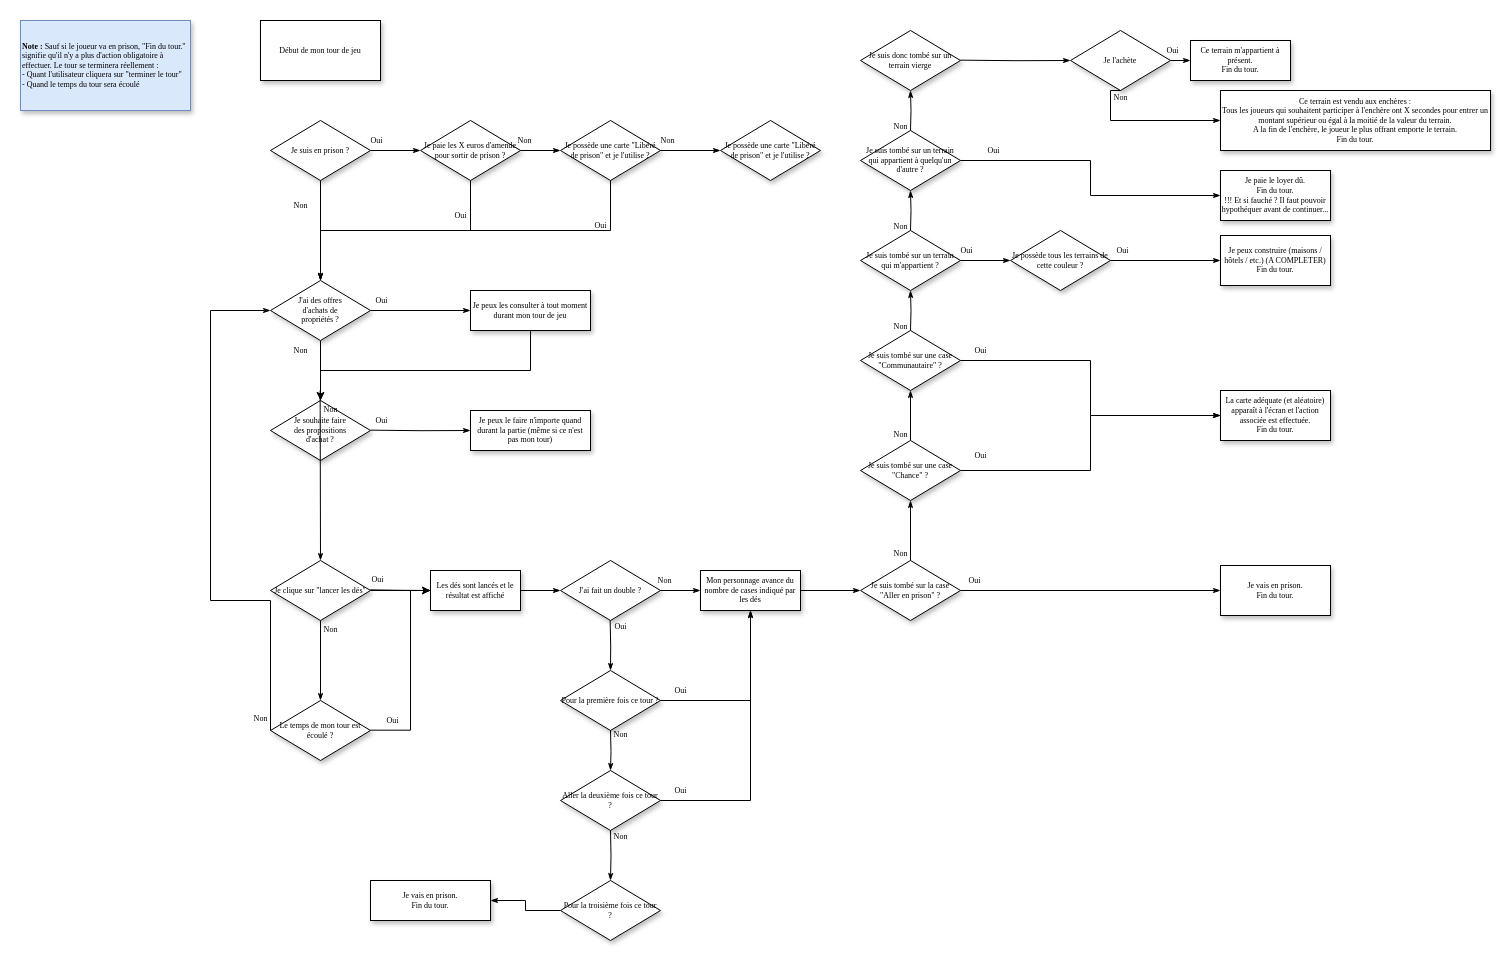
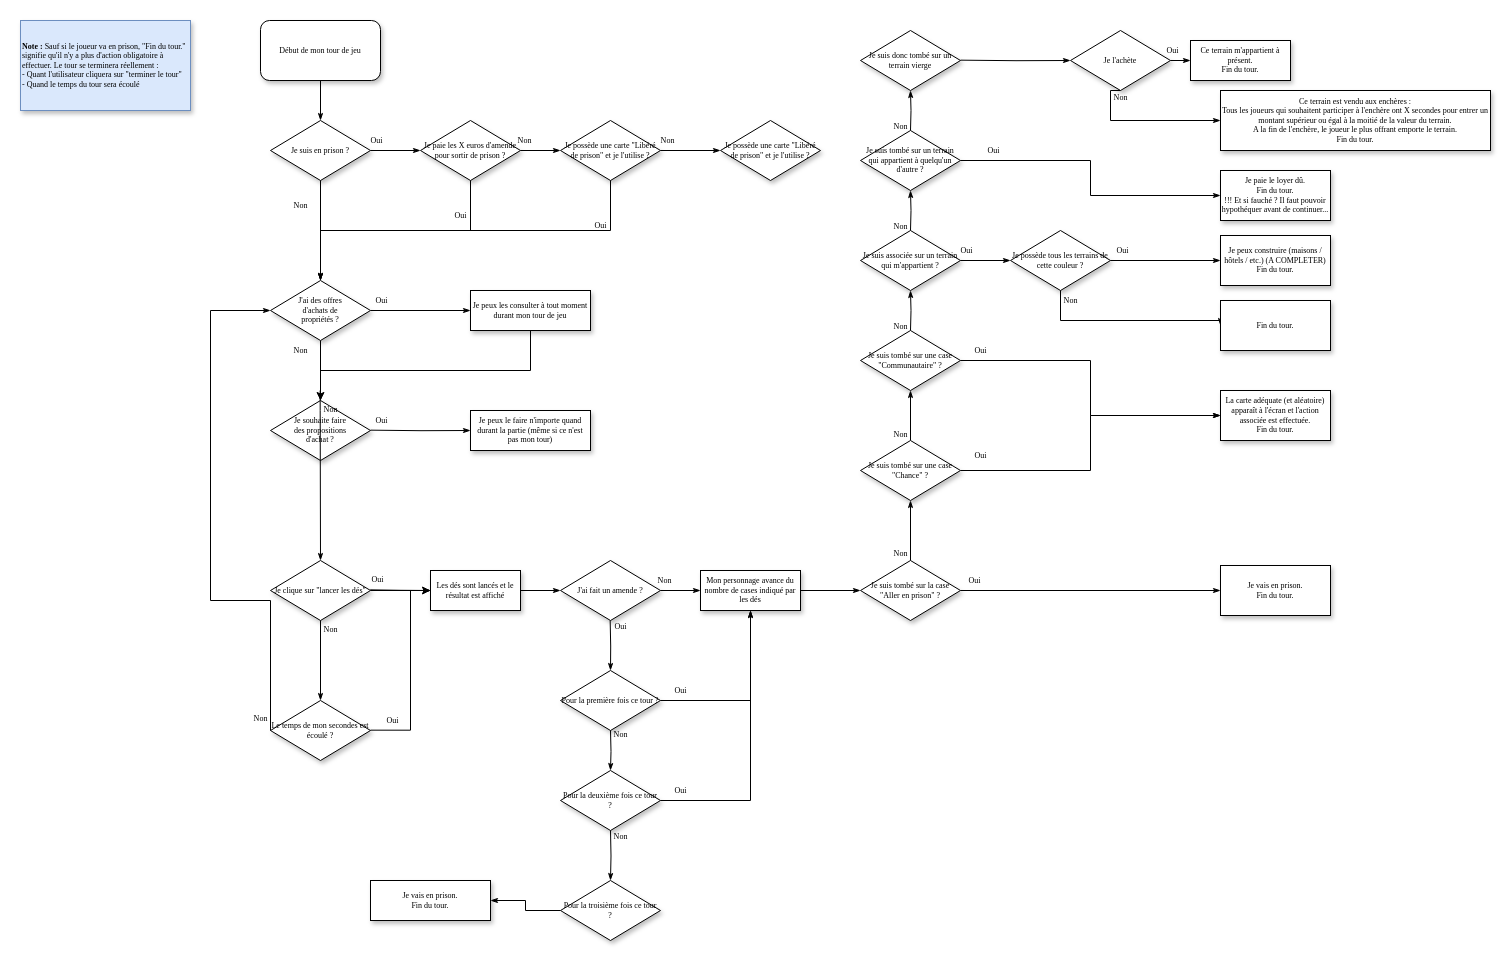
node "Début de mon tour de jeu": shape rectangle -> rounded rectangle
edge "Début de mon tour de jeu" -> "Je suis en prison ?": added
node "Je suis tombé sur un terrain qui m'appartient ?": label "Je suis tombé sur un terrain qui m'appartient ?" -> "Je suis associée sur un terrain qui m'appartient ?"
edge "Je possède tous les terrains de cette couleur ?" -> "Fin du tour.": added, label "Non"
node "Fin du tour.": added
node "J'ai fait un double ?": label "J'ai fait un double ?" -> "J'ai fait un amende ?"
node "Le temps de mon tour est écoulé ?": label "Le temps de mon tour est écoulé ?" -> "Le temps de mon secondes est écoulé ?"
node "Aller la deuxième fois ce tour ?": label "Aller la deuxième fois ce tour ?" -> "Pour la deuxième fois ce tour ?"
